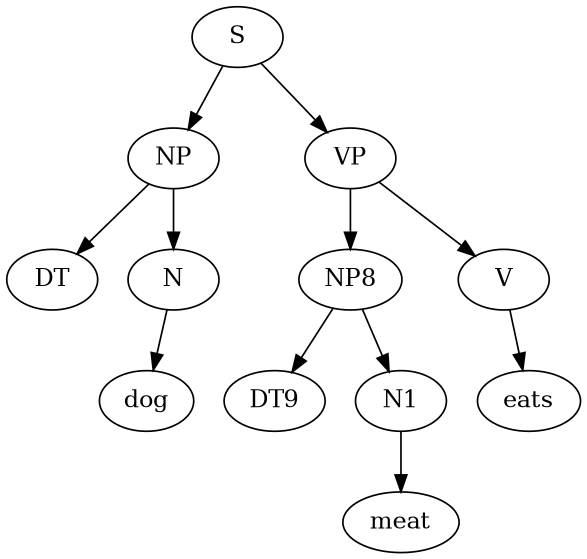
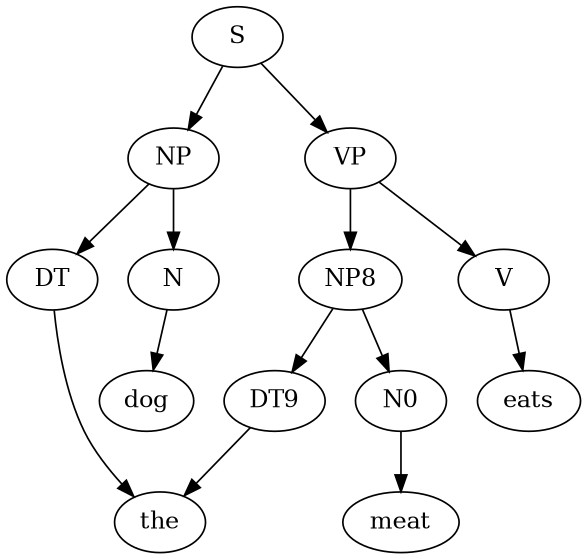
node "N1": label "N1" -> "N0"
node "the": added
